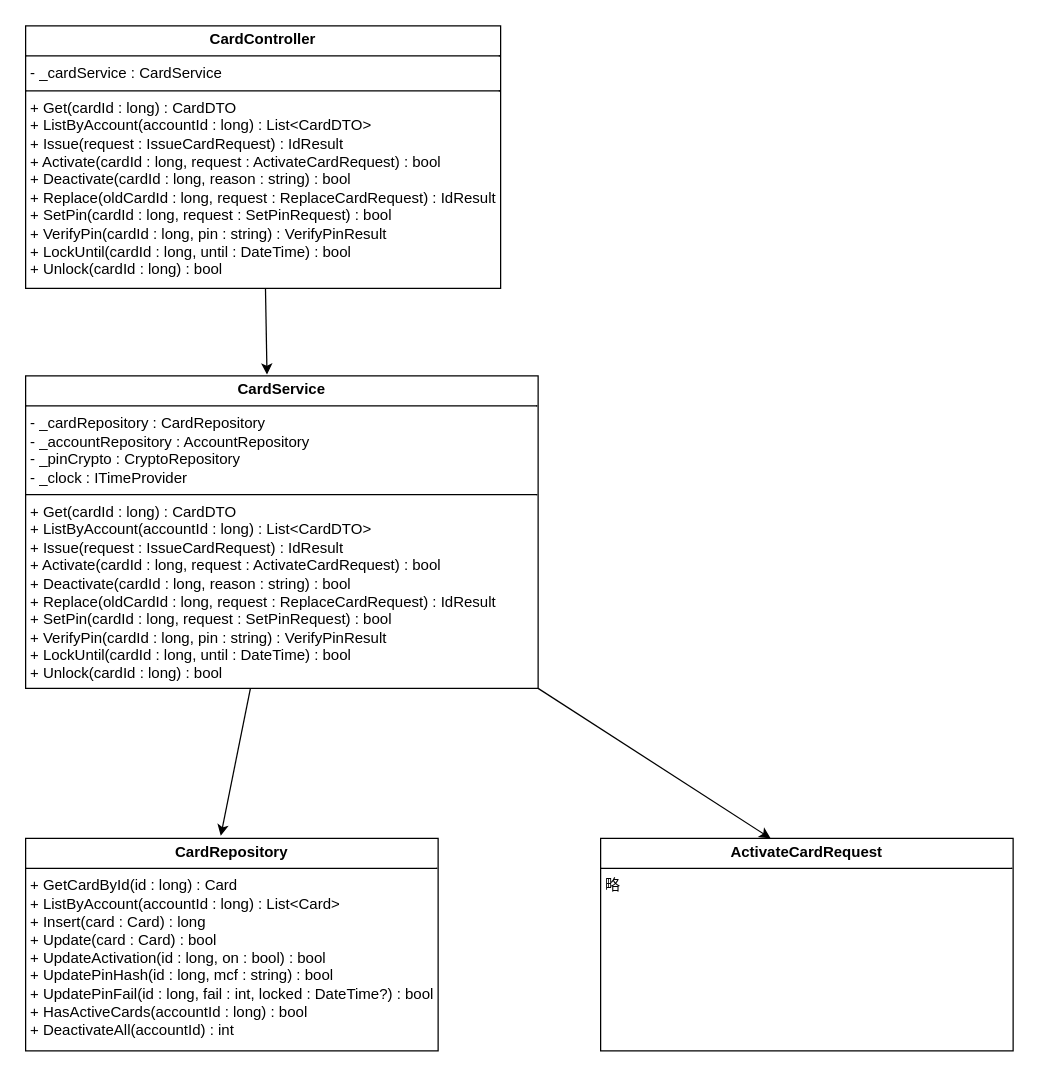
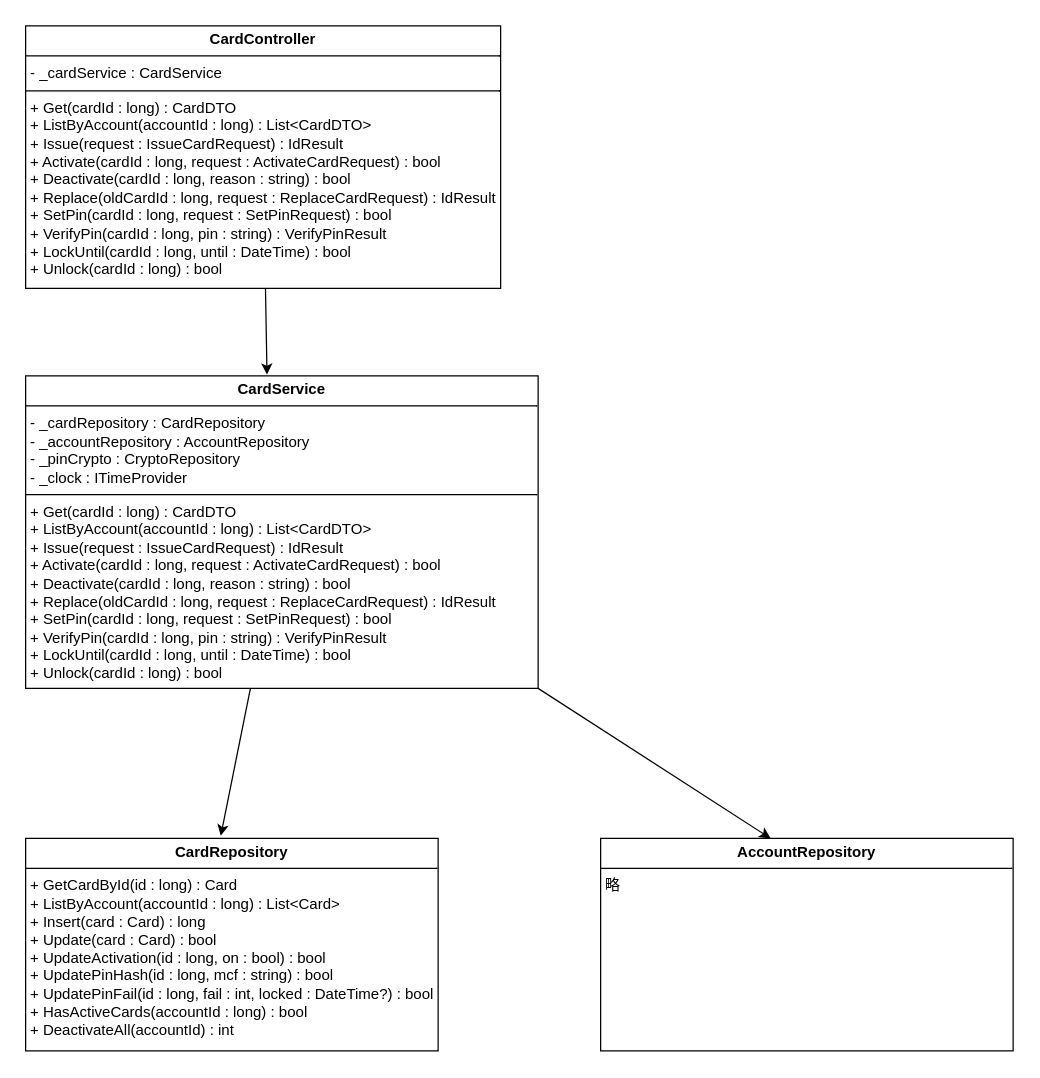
node "ActivateCardRequest 略": label "ActivateCardRequest 略" -> "AccountRepository 略"
